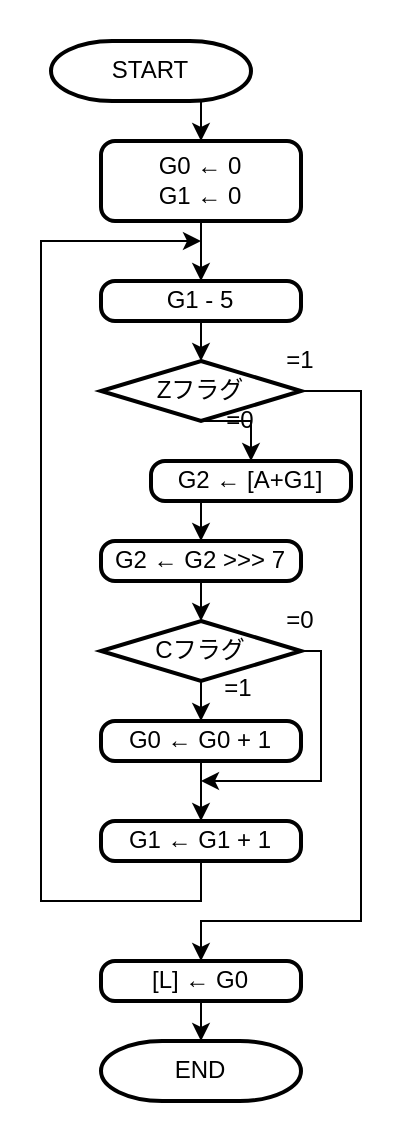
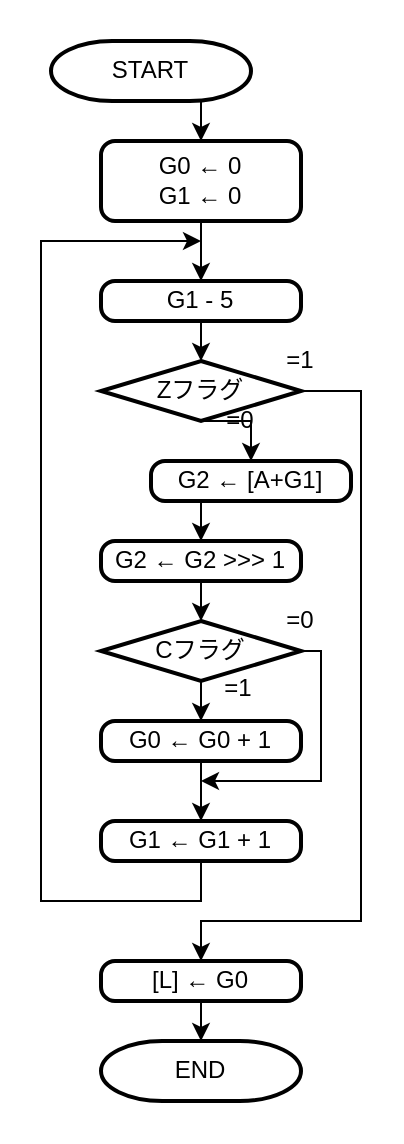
node "G2 ← G2 >>> 7": label "G2 ← G2 >>> 7" -> "G2 ← G2 >>> 1"
